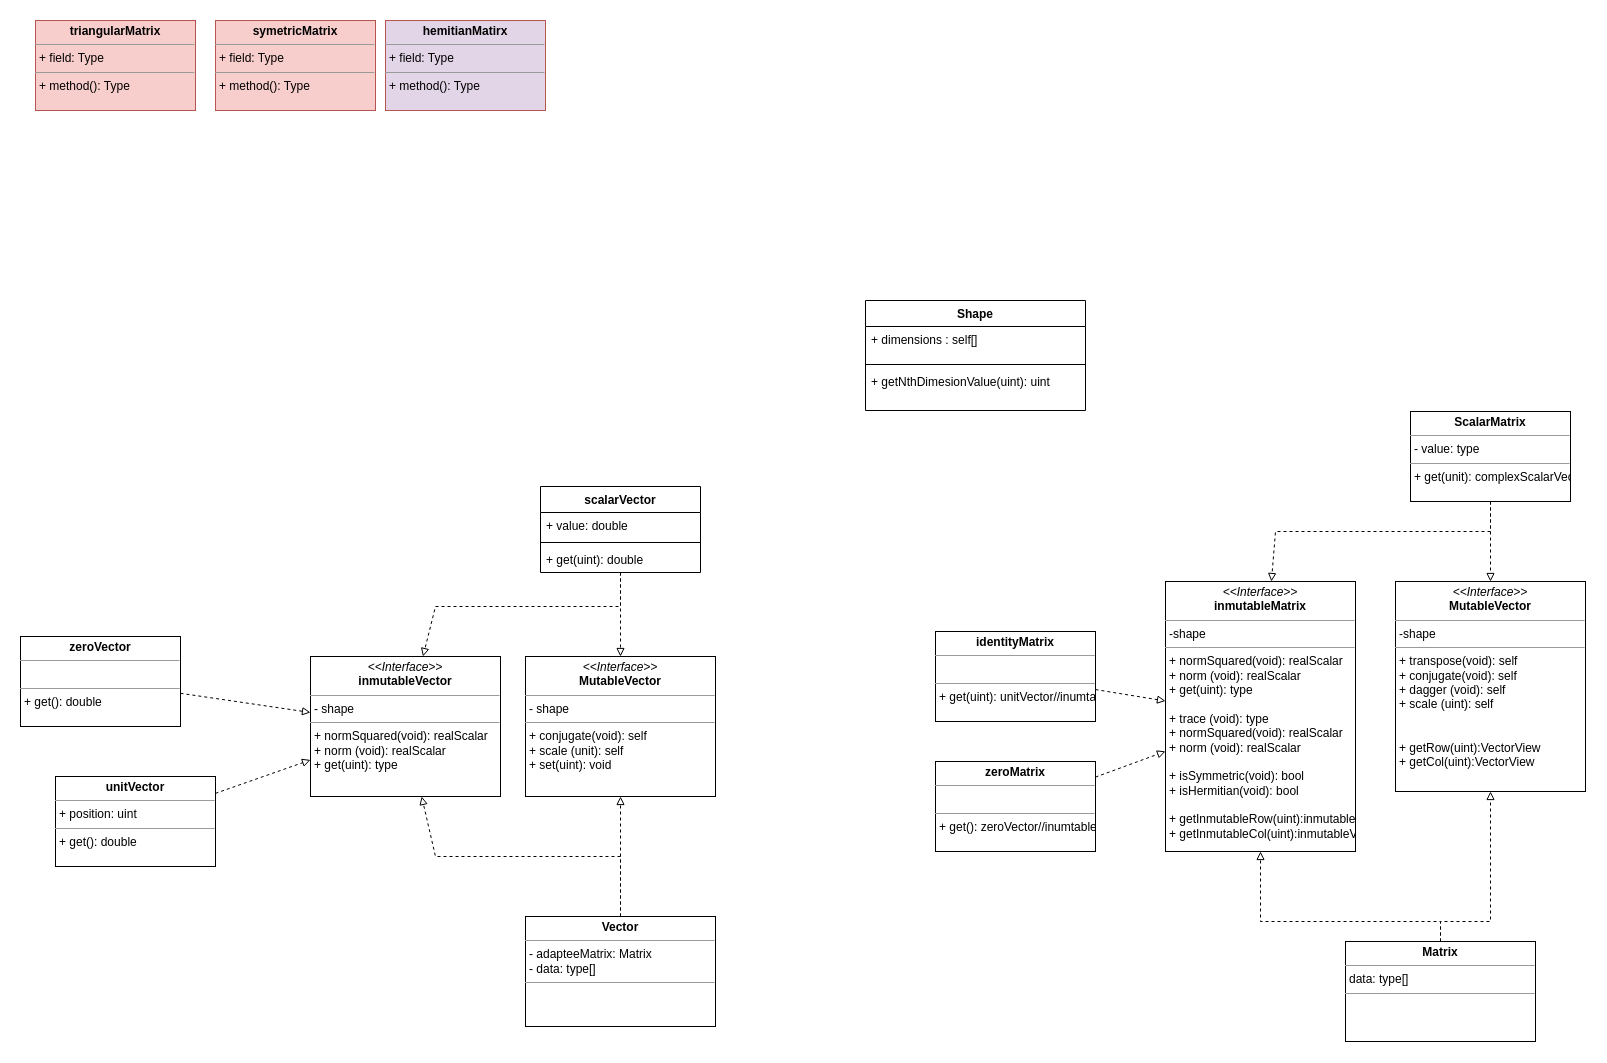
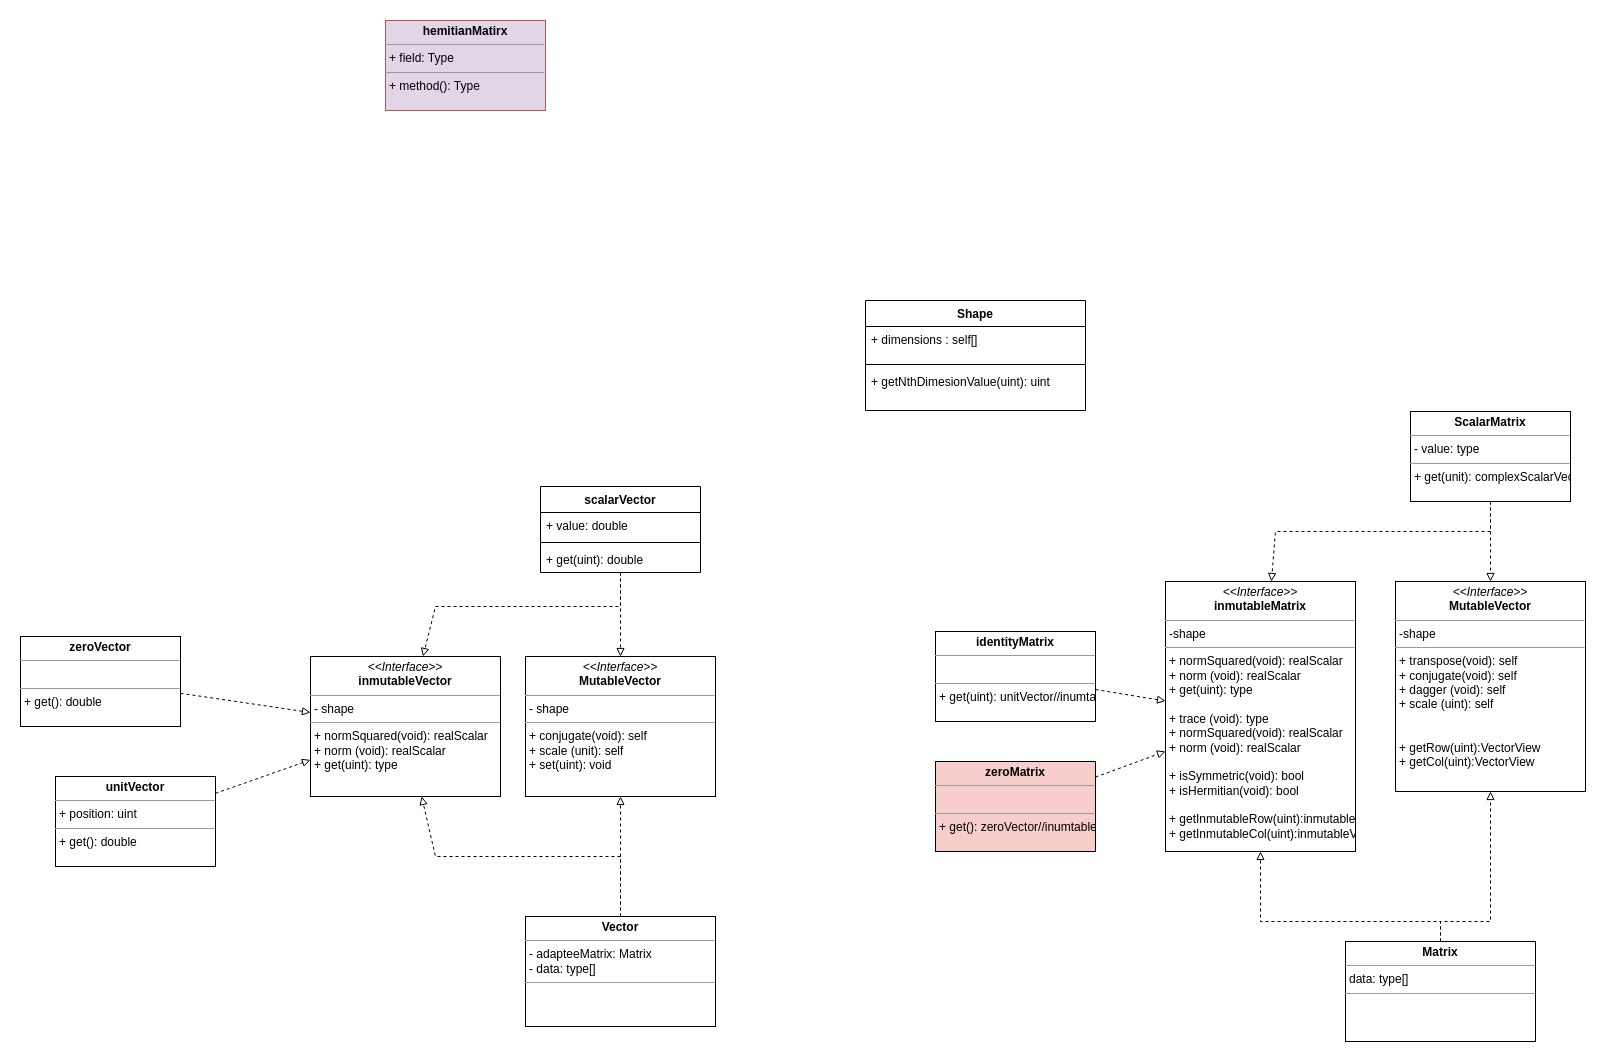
node "triangularMatrix + field: Type + method(): Type": removed
node "symetricMatrix + field: Type + method(): Type": removed
node "zeroMatrix + get(): zeroVector//inumtableVector": fillcolor #ffffff -> #f8cecc
